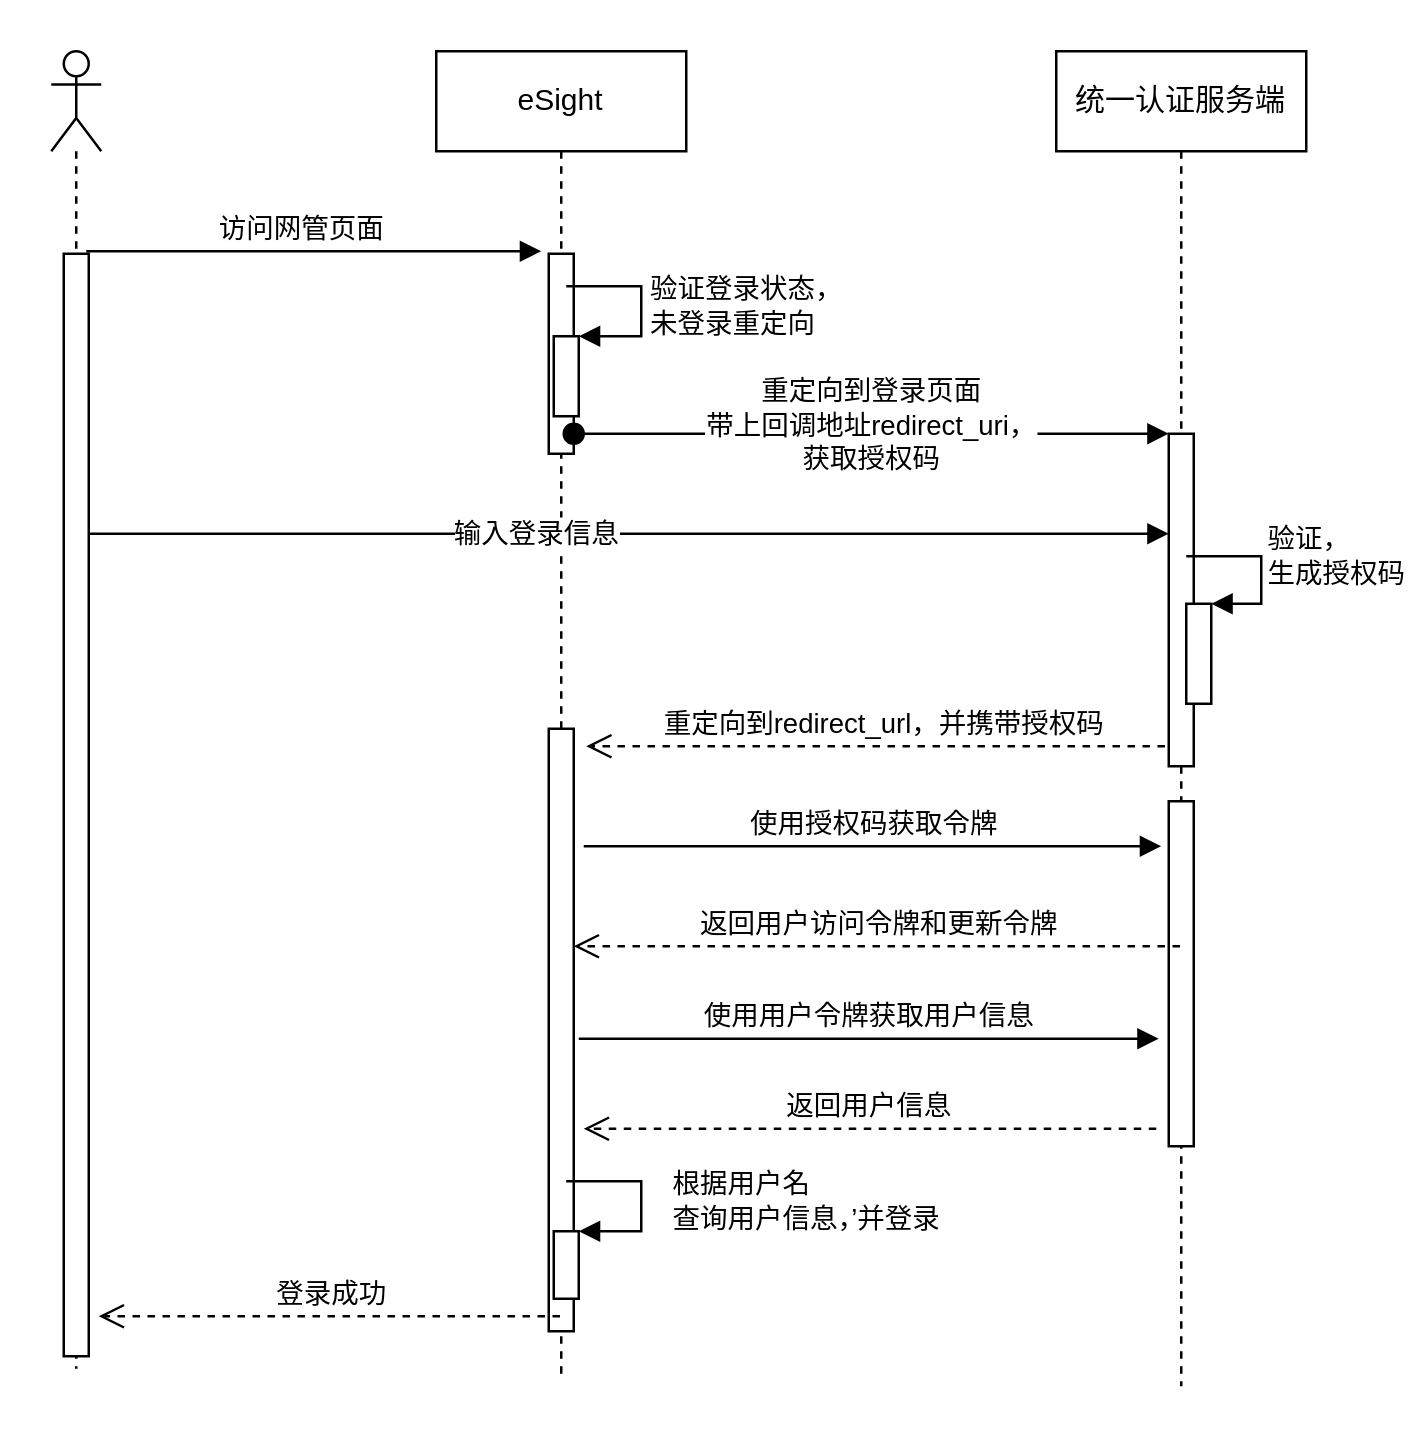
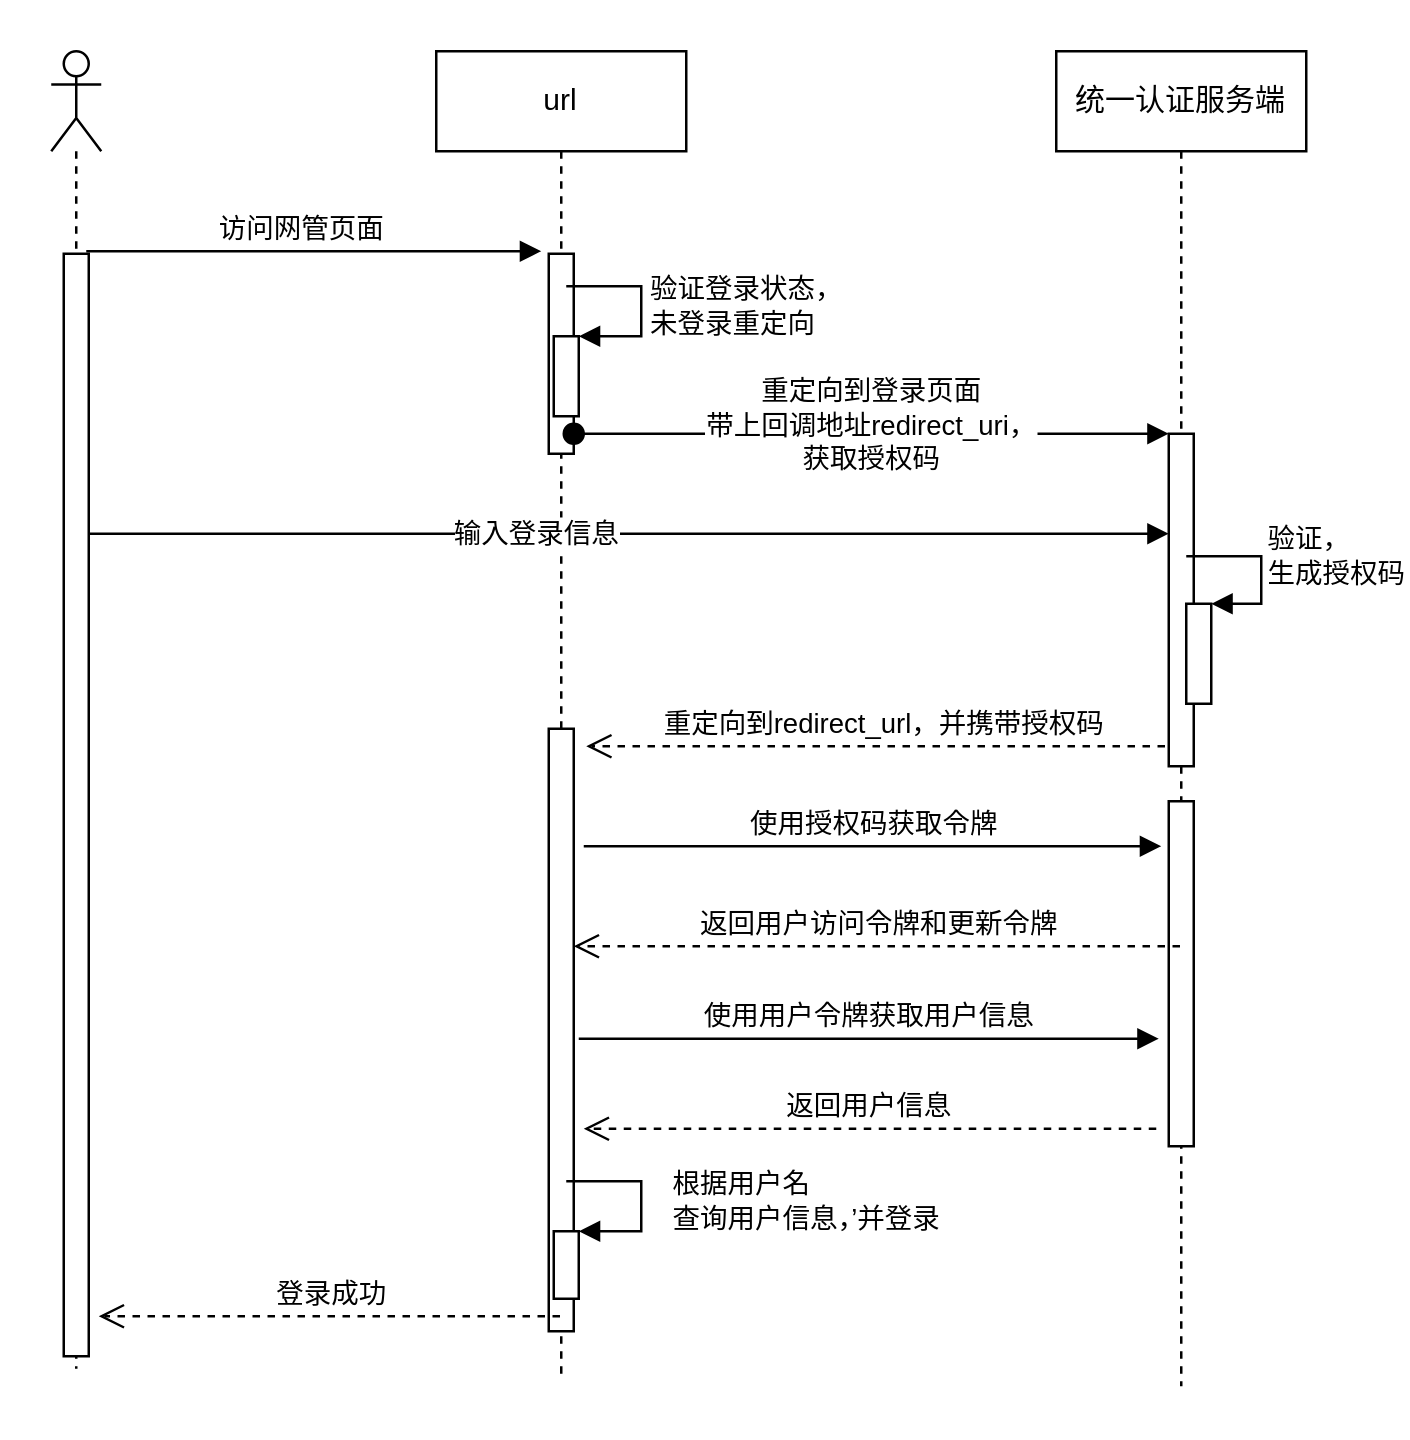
node "eSight": label "eSight" -> "url"
